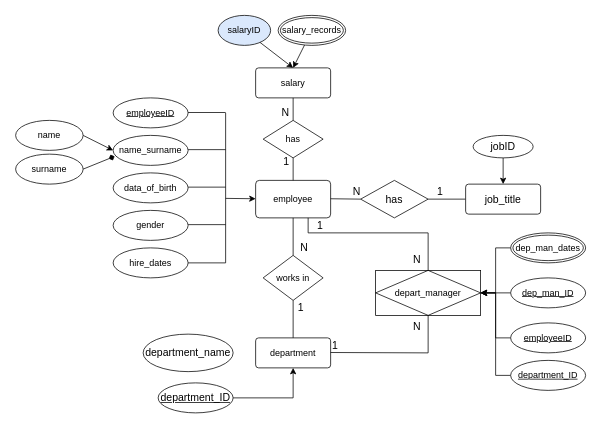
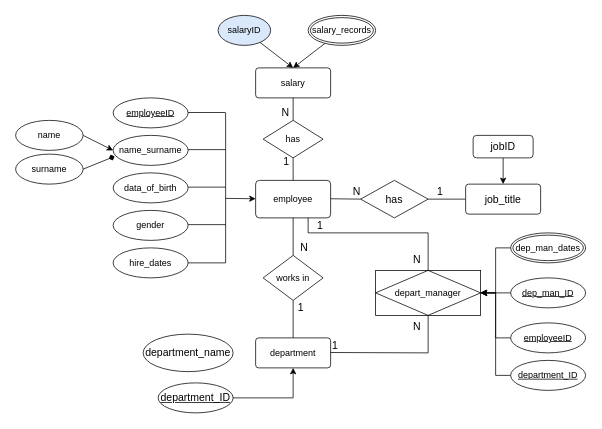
node "salary_records": moved (312, 30) -> (342, 30)
node "jobID": shape ellipse -> rounded rectangle
